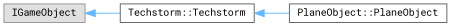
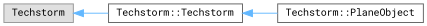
node "IGameObject": label "IGameObject" -> "Techstorm"
node "PlaneObject::PlaneObject": label "PlaneObject::PlaneObject" -> "Techstorm::PlaneObject"
